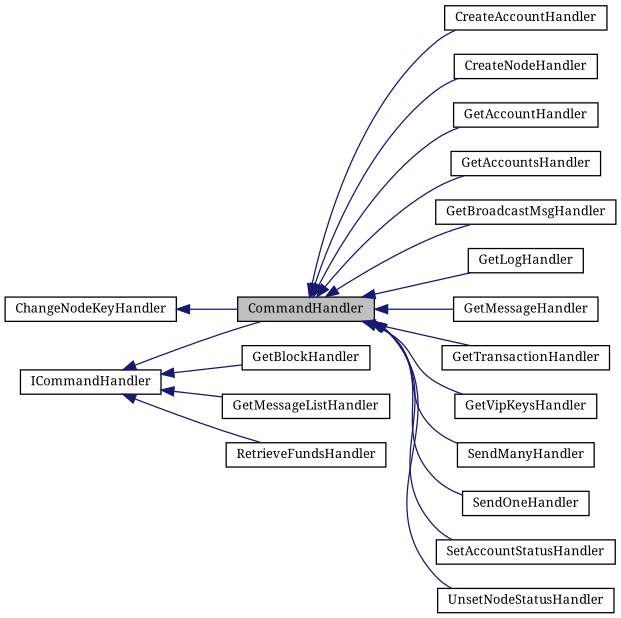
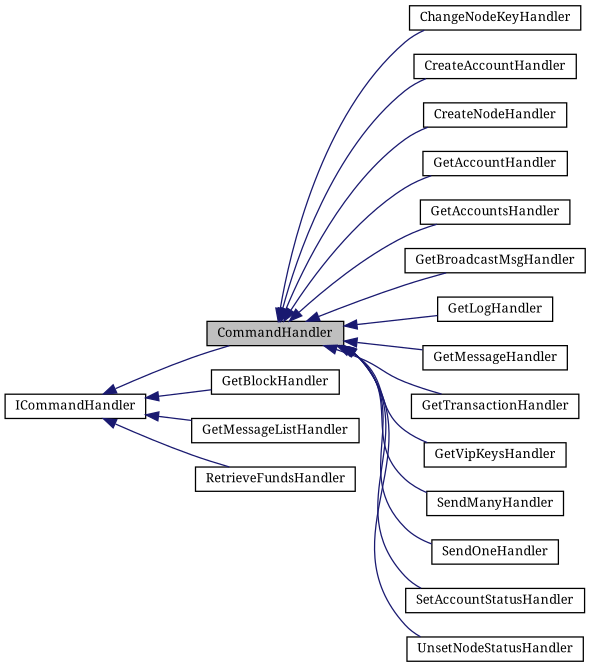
edge "CommandHandler" -> "ChangeNodeKeyHandler": reversed
